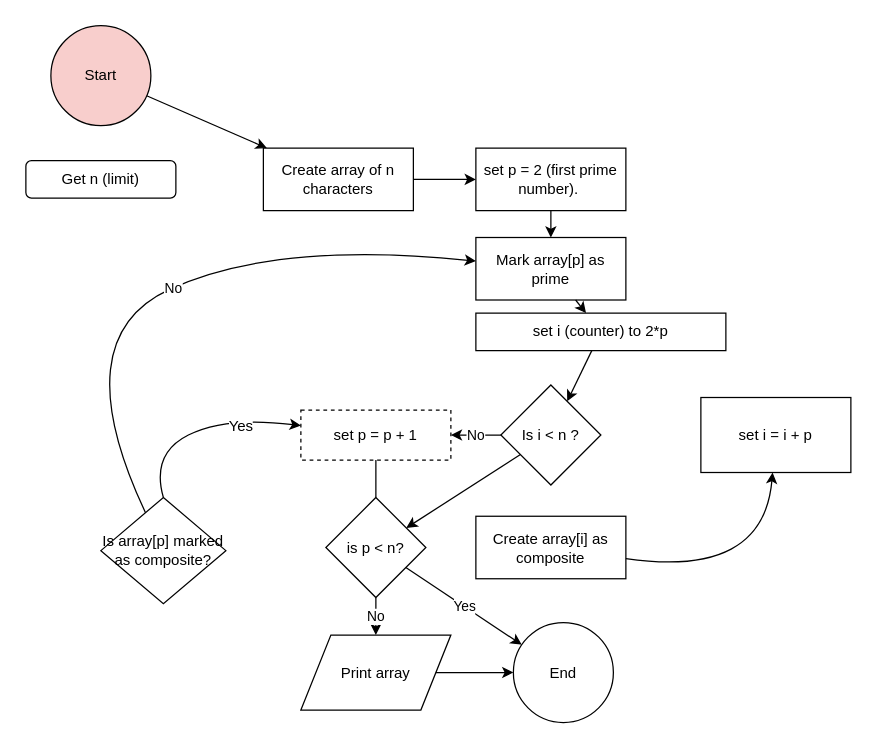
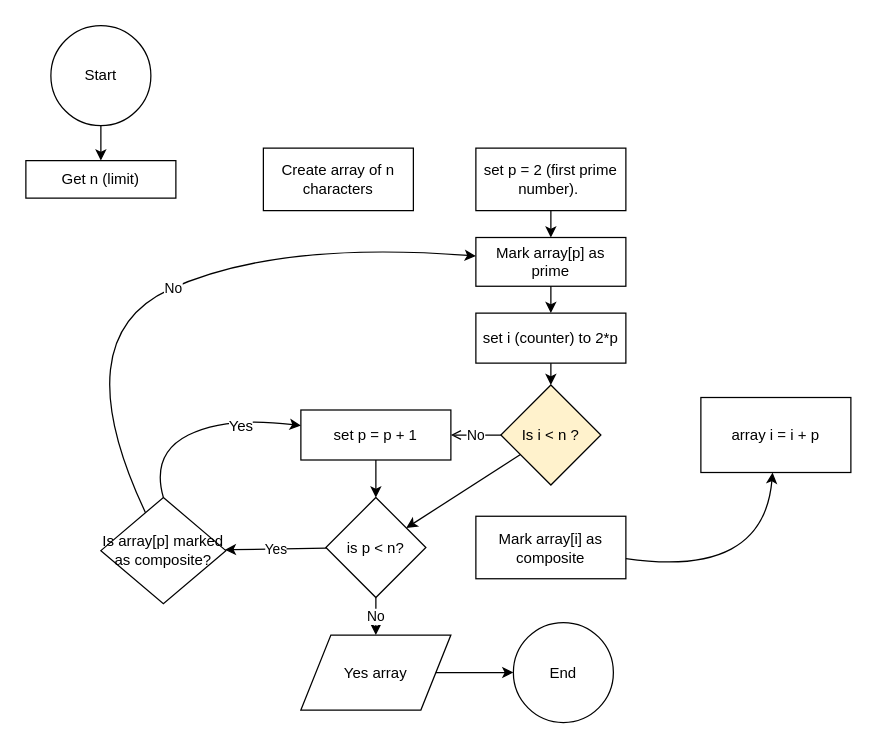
node "Start": fillcolor #f8cecc -> #ffffff
edge "Start" -> "Create array of n characters": now "Start" -> "Get n (limit)"
node "Get n (limit)": shape rounded rectangle -> rectangle
edge "Create array of n characters" -> "set p = 2 (first prime number).": removed
node "Mark array[p] as prime": size 150x63 -> 150x49
node "set i (counter) to 2*p": size 250x38 -> 150x50
node "set p = p + 1": style dashed -> solid
edge "Is i < n ?" -> "set p = p + 1": arrowhead classic -> open
node "Is i < n ?": fillcolor #ffffff -> #fff2cc
node "set i = i + p": label "set i = i + p" -> "array i = i + p"
edge "set p = p + 1" -- "is p < n?": arrowhead none -> classic
node "Create array[i] as composite": label "Create array[i] as composite" -> "Mark array[i] as composite"
edge "is p < n?" -> "End": now "is p < n?" -> "Is array[p] marked as composite?"
node "Print array": label "Print array" -> "Yes array"
